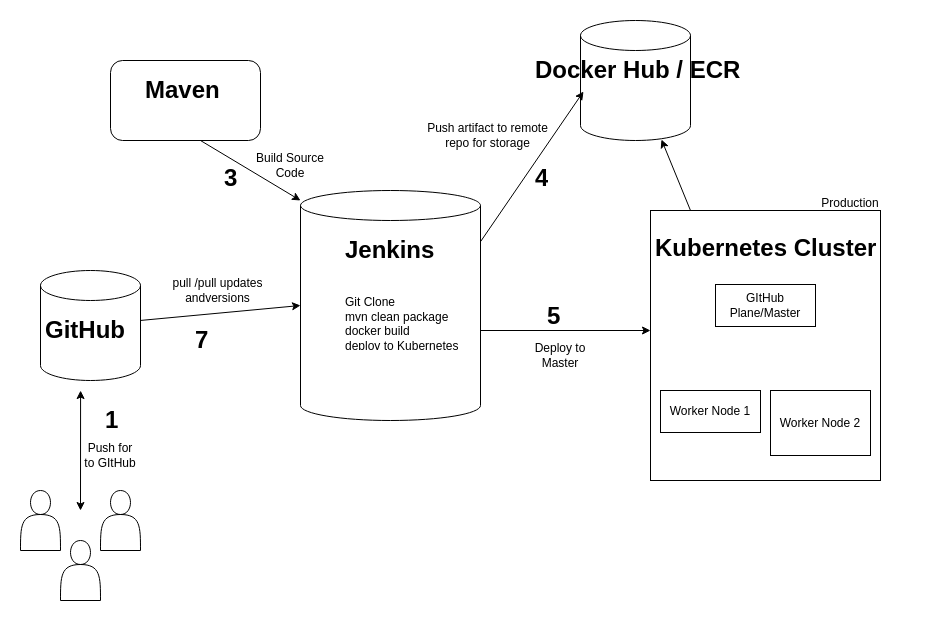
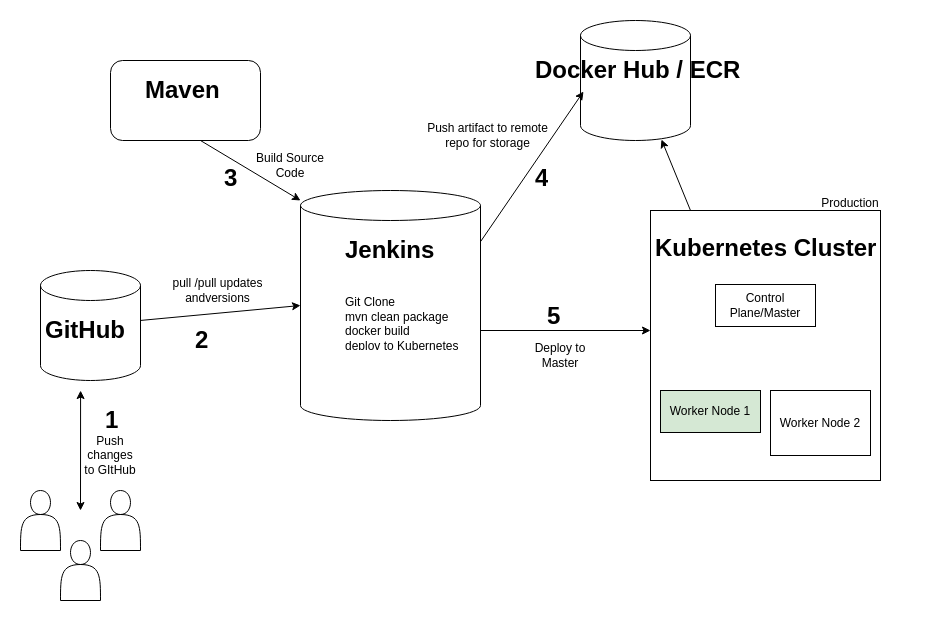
node "GItHub Plane/Master": label "GItHub Plane/Master" -> "Control Plane/Master"
node "7": label "7" -> "2"
node "Worker Node 1": fillcolor #ffffff -> #d5e8d4
node "Push for to GItHub": label "Push for to GItHub" -> "Push changes to GItHub"
